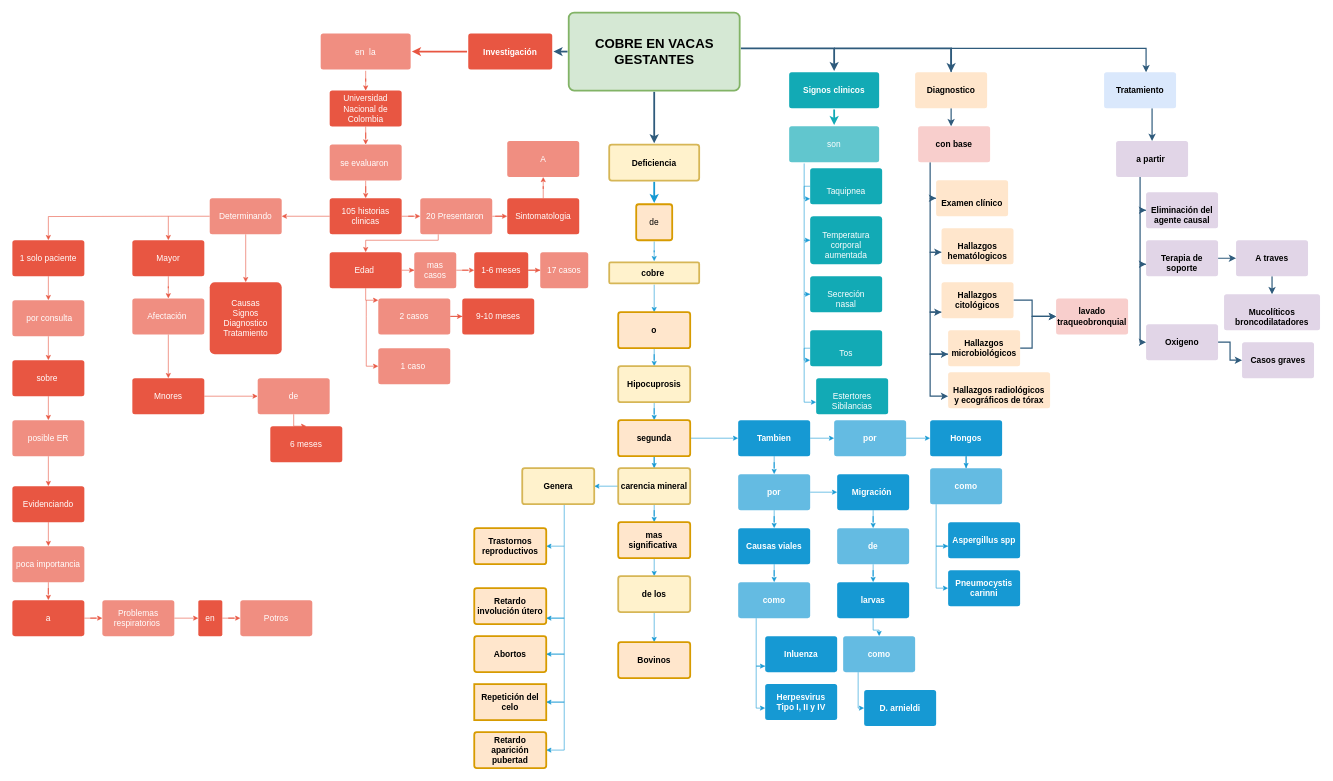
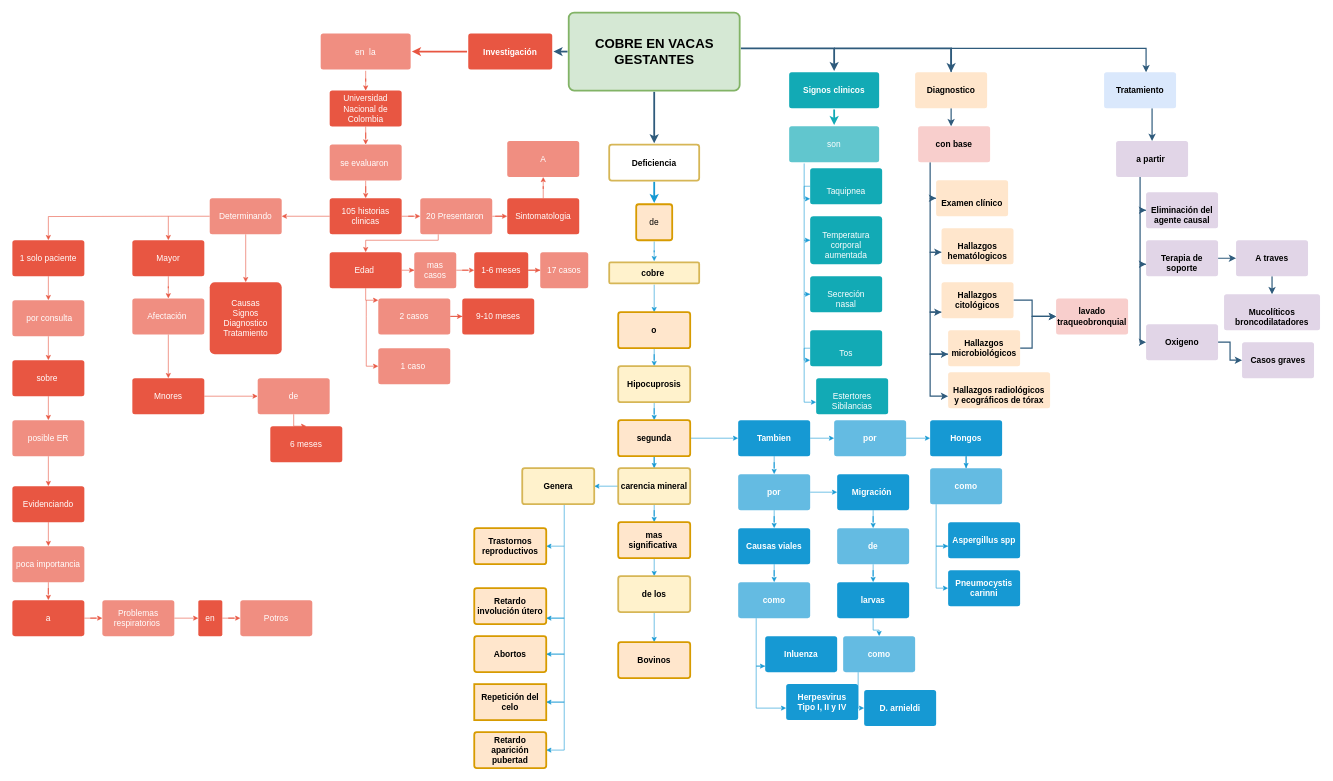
node "Deficiencia": fillcolor #fff2cc -> #ffffff
node "Herpesvirus Tipo I, II y IV": moved (801, 702) -> (822, 702)
